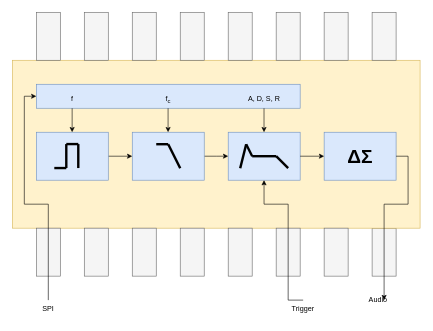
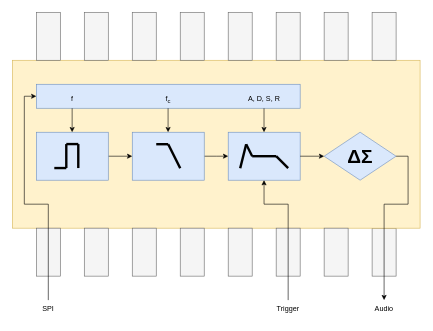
node "ΔΣ": shape rectangle -> diamond
node "Audio": moved (378, 300) -> (384, 309)
node "Trigger": moved (303, 309) -> (288, 309)
